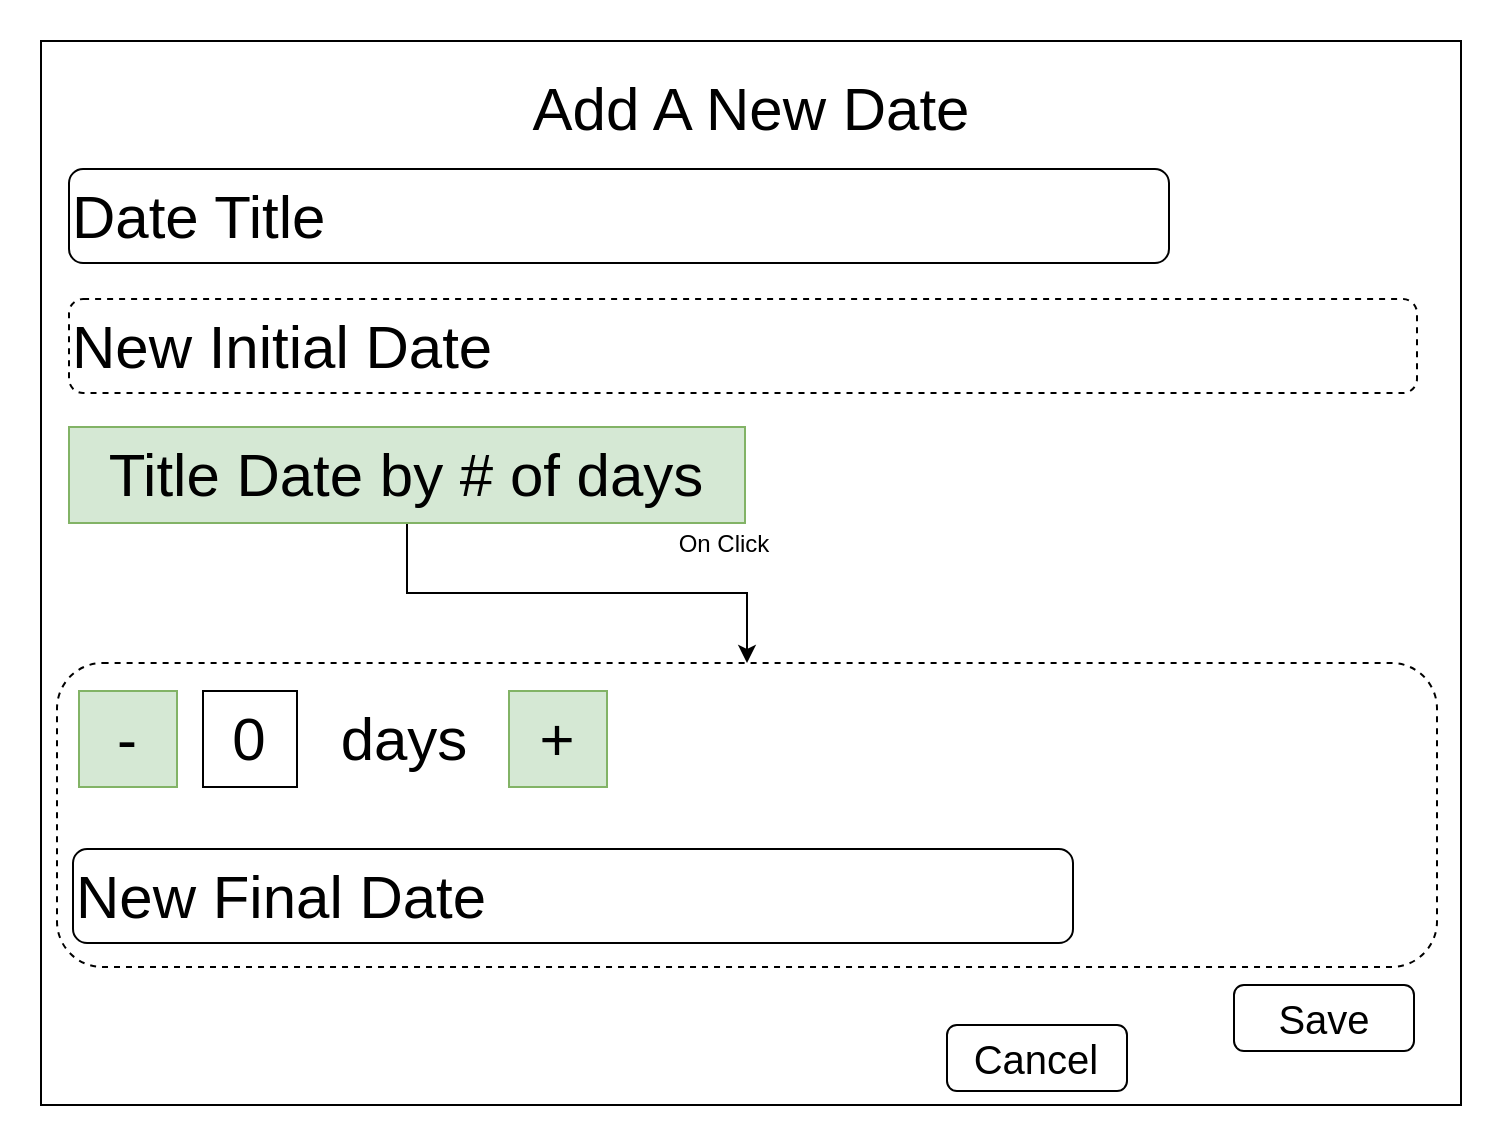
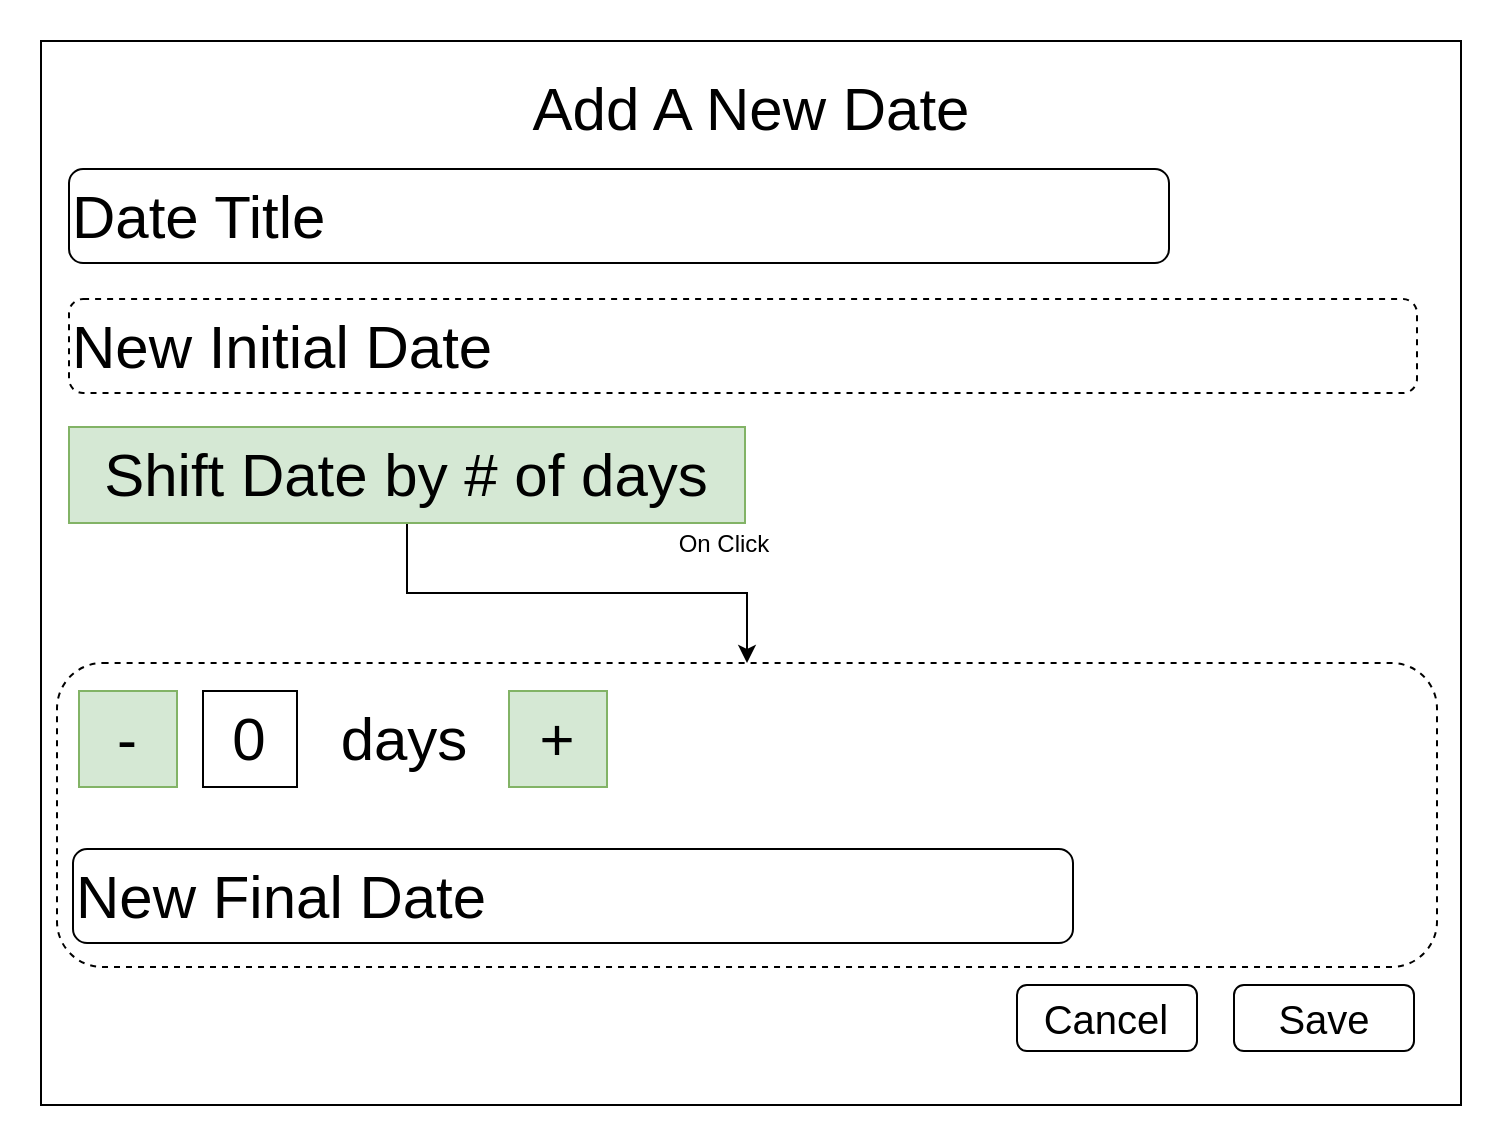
node "Title Date by # of days": label "Title Date by # of days" -> "Shift Date by # of days"
node "Cancel": moved (1037, 1058) -> (1107, 1018)
